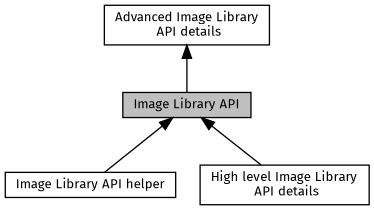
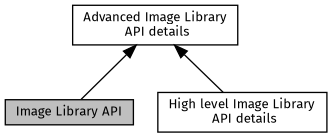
edge "High level Image Library API details" -> "Image Library API": now "High level Image Library API details" -> "Advanced Image Library API details"
node "Image Library API helper": removed
